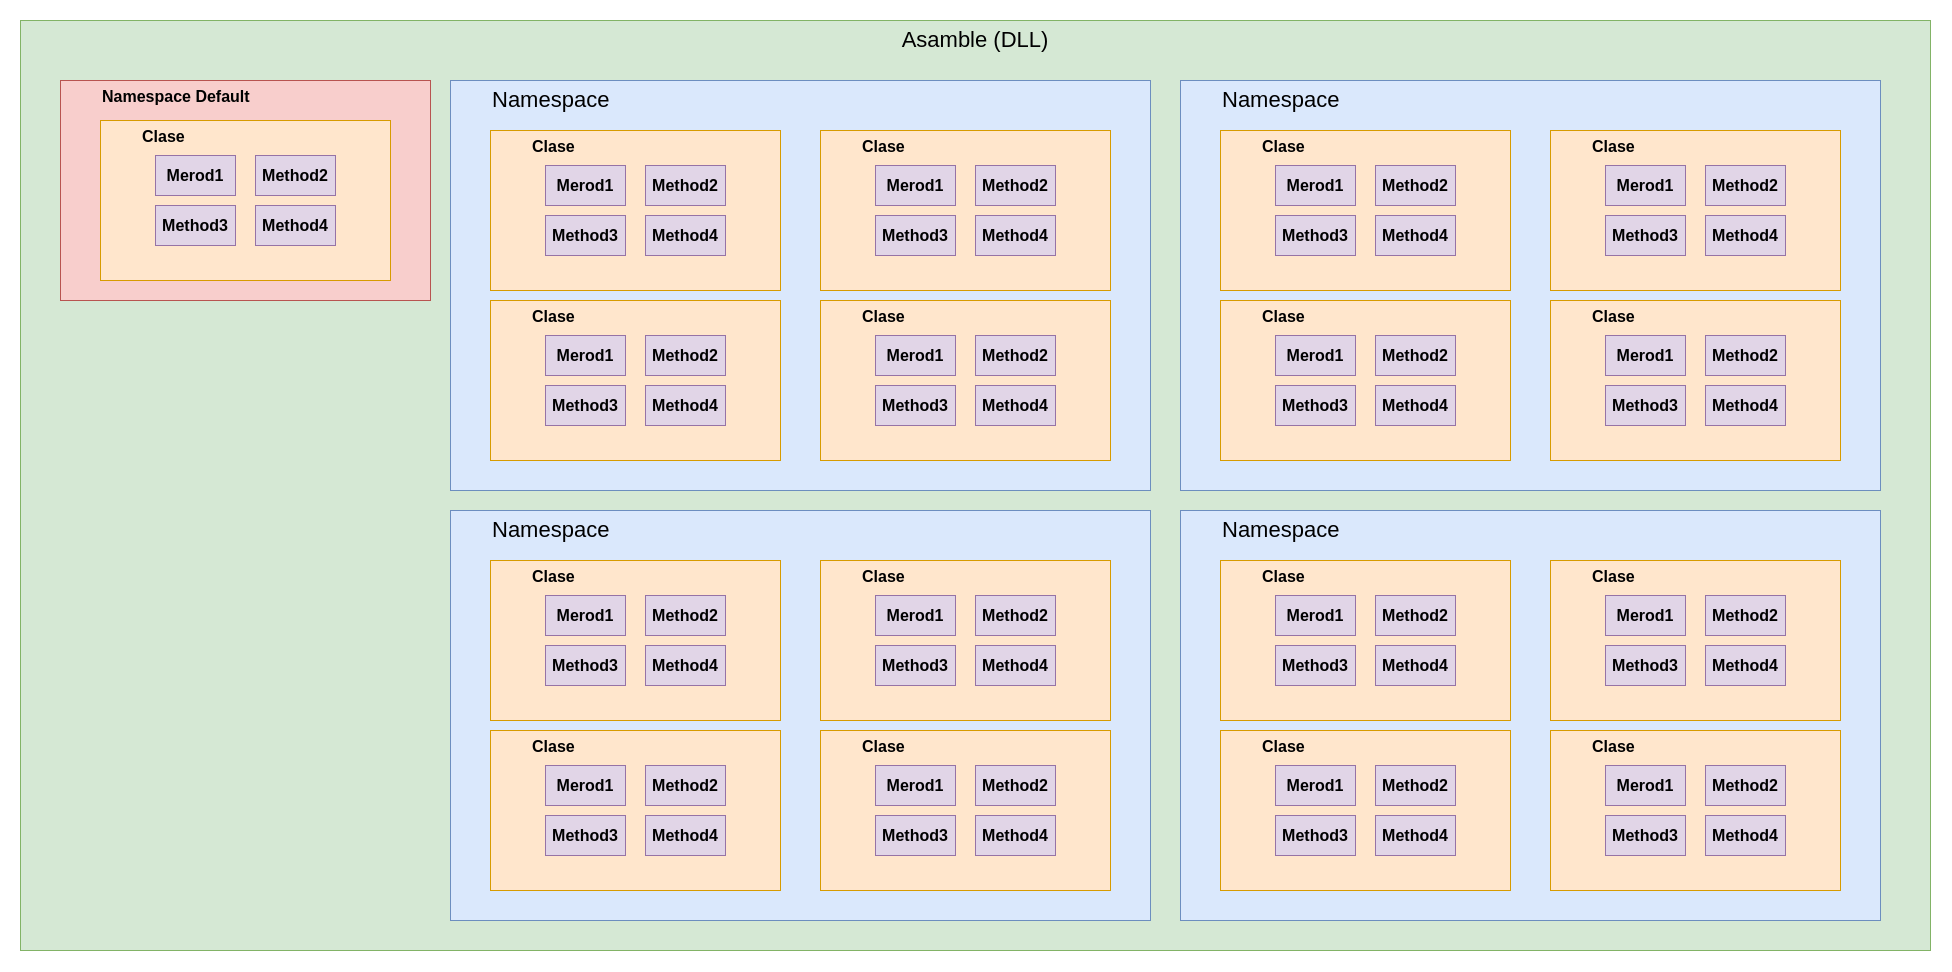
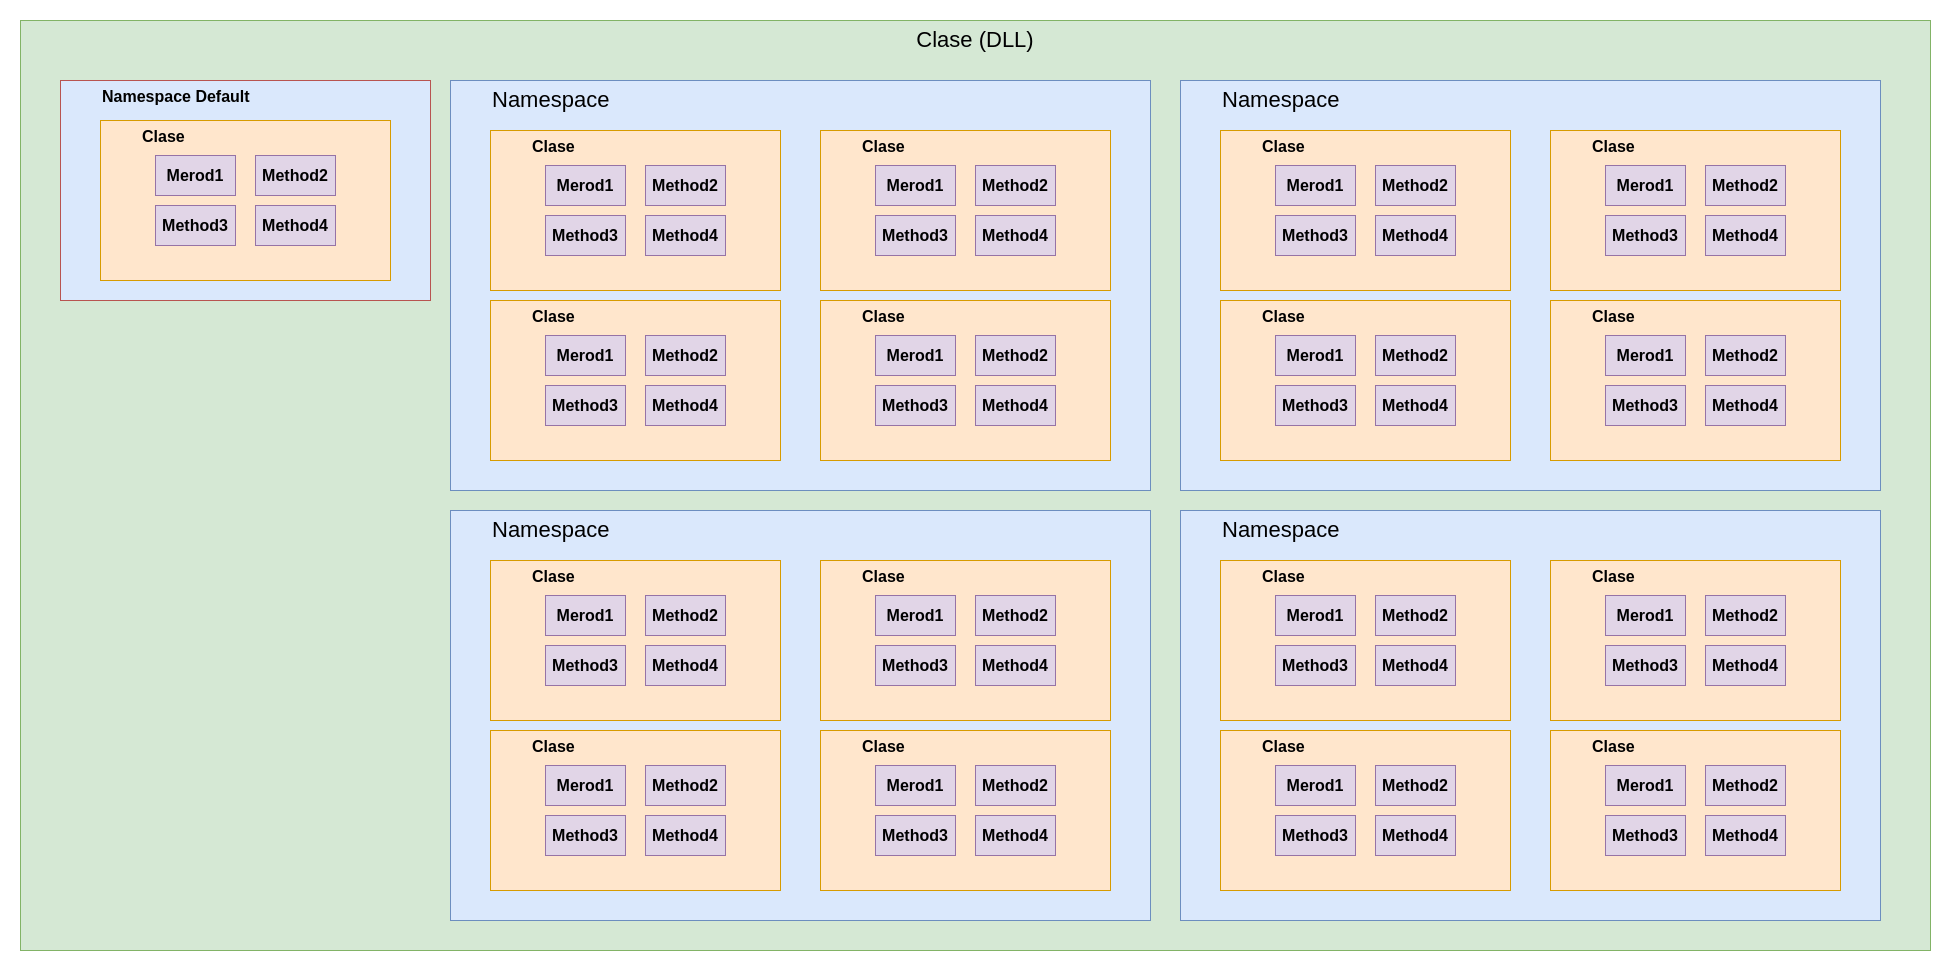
node "Asamble (DLL)": label "Asamble (DLL)" -> "Clase (DLL)"
node "Namespace Default": fillcolor #f8cecc -> #dae8fc
